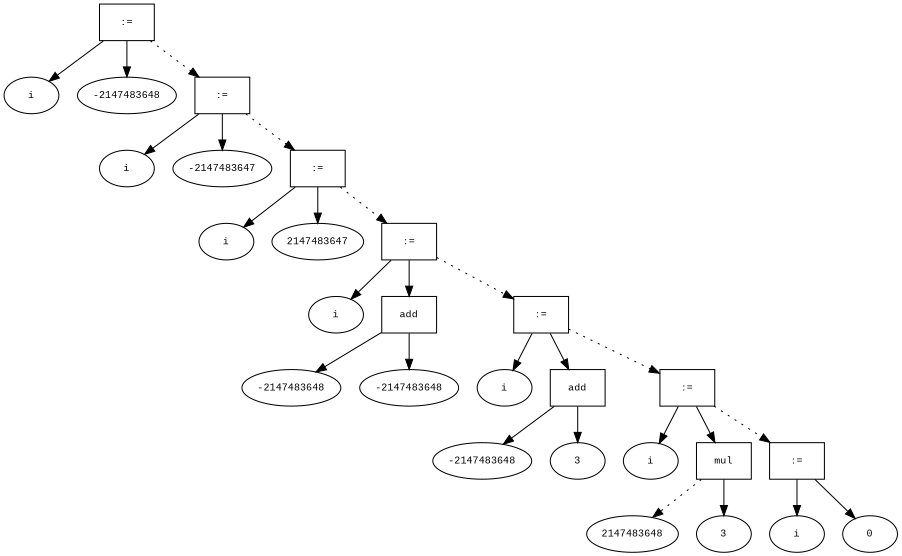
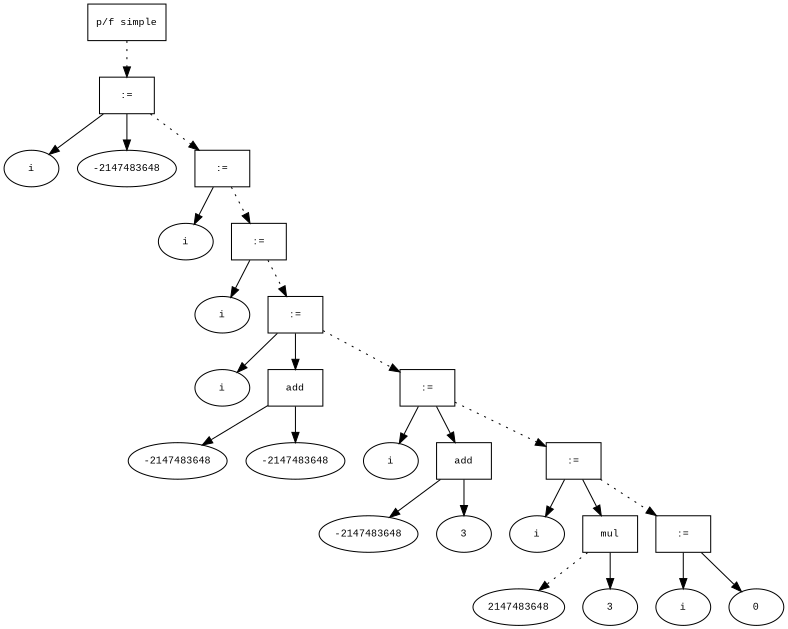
node "p/f simple": added
node "-2147483647": removed
node "2147483647": removed
